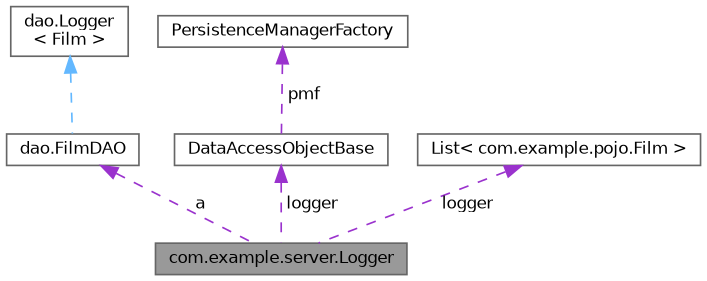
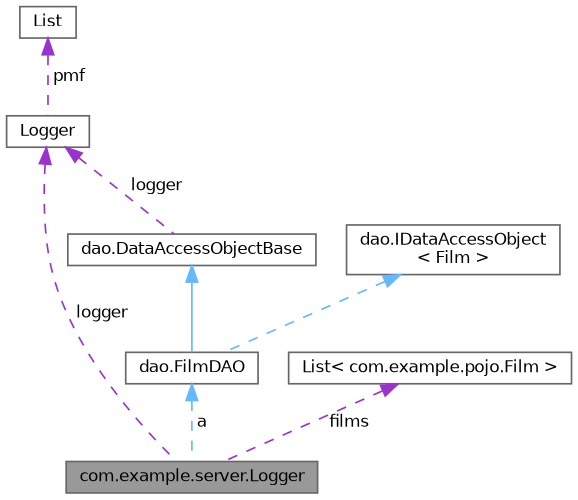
node "dao.Logger < Film >": label "dao.Logger < Film >" -> "dao.IDataAccessObject < Film >"
node "PersistenceManagerFactory": label "PersistenceManagerFactory" -> "List"
node "DataAccessObjectBase": label "DataAccessObjectBase" -> "Logger"
edge "com.example.server.Logger" -> "List< com.example.pojo.Film >": label " logger" -> " films"
edge "com.example.server.Logger" -> "dao.FilmDAO": color darkorchid3 -> steelblue1
node "dao.DataAccessObjectBase": added
